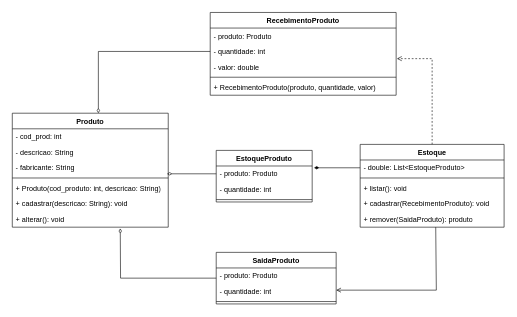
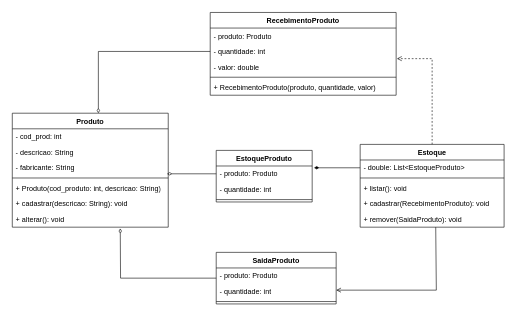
node "+ remover(SaidaProduto): produto": label "+ remover(SaidaProduto): produto" -> "+ remover(SaidaProduto): void"
